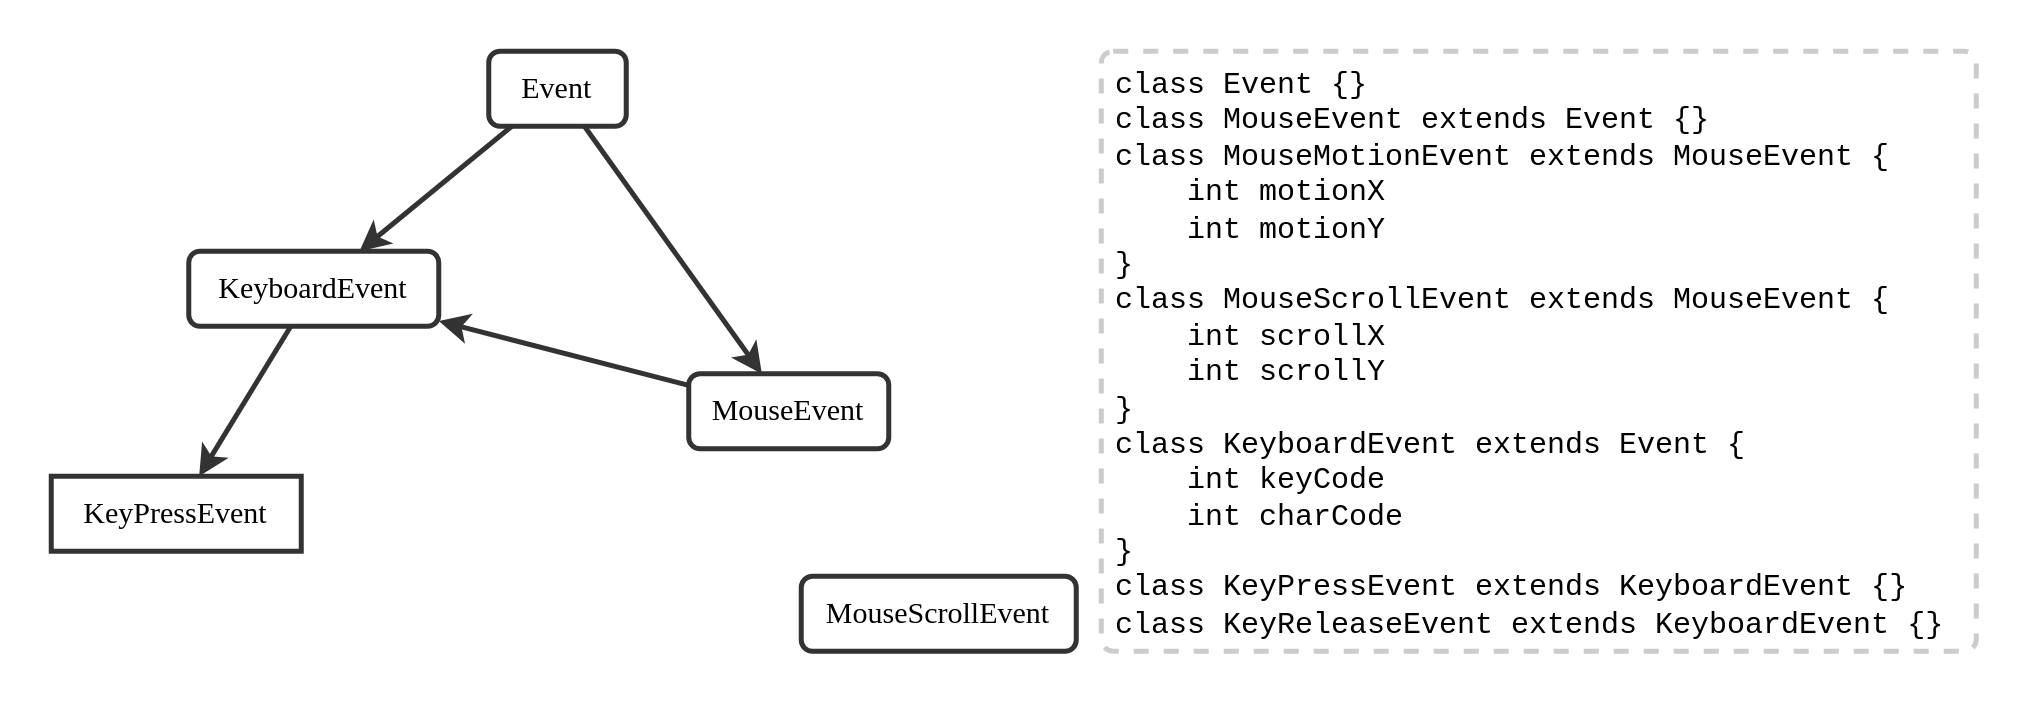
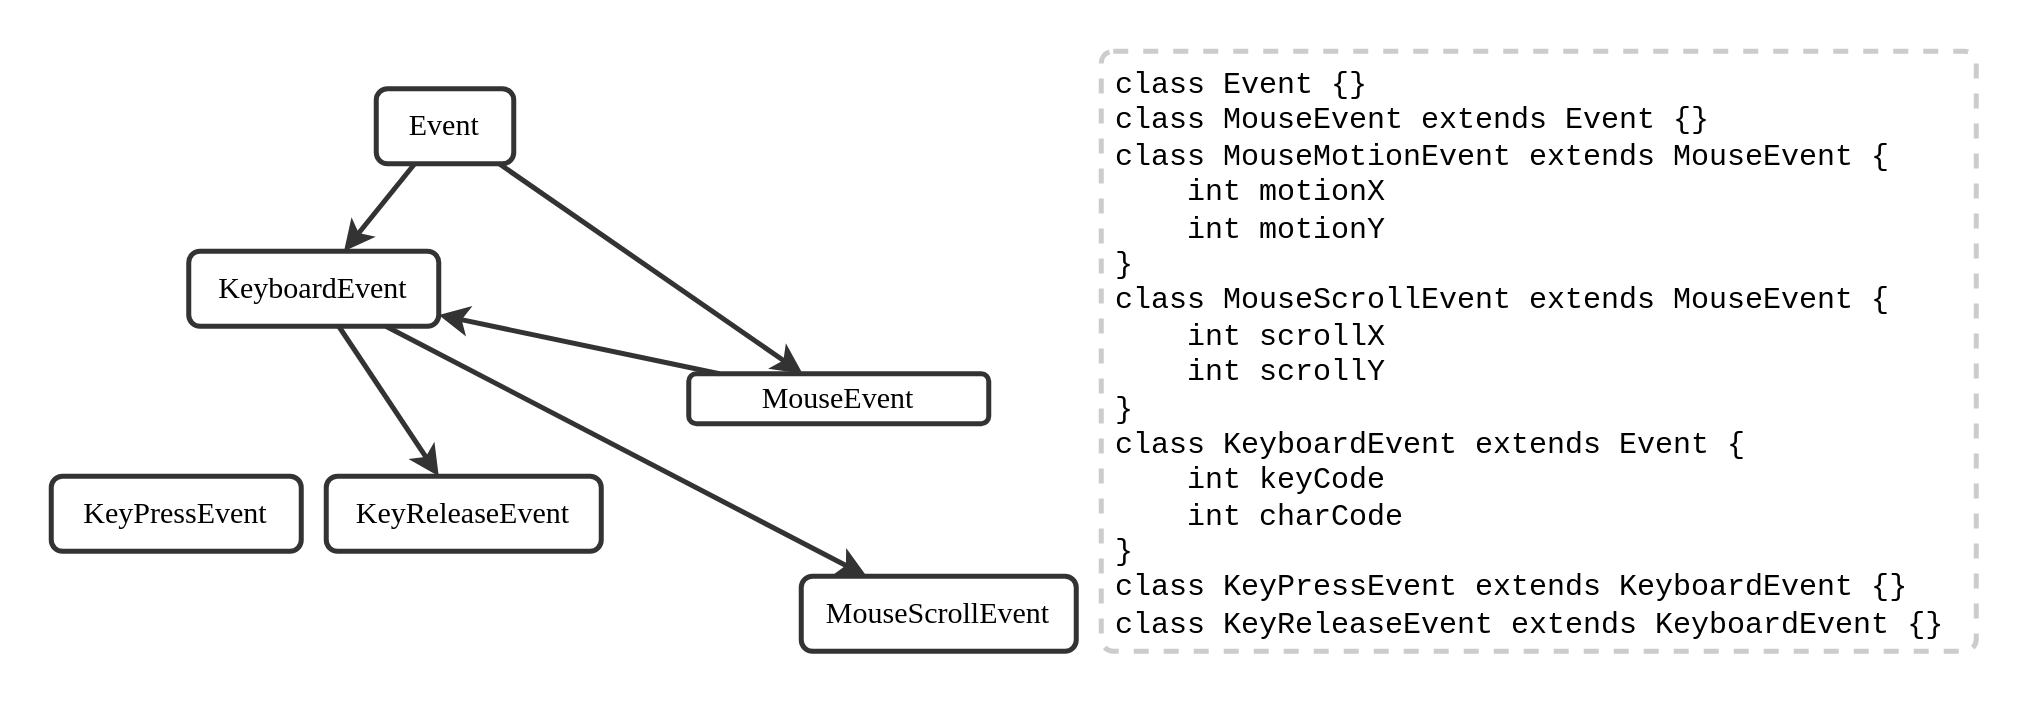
node "Event": moved (558, 89) -> (445, 126)
edge "KeyboardEvent" -> "KeyPressEvent": now "KeyboardEvent" -> "MouseScrollEvent"
edge "KeyboardEvent" -> "KeyReleaseEvent": added
node "MouseEvent": size 200x75 -> 300x50
node "KeyPressEvent": shape rectangle -> rounded rectangle
node "KeyReleaseEvent": added
